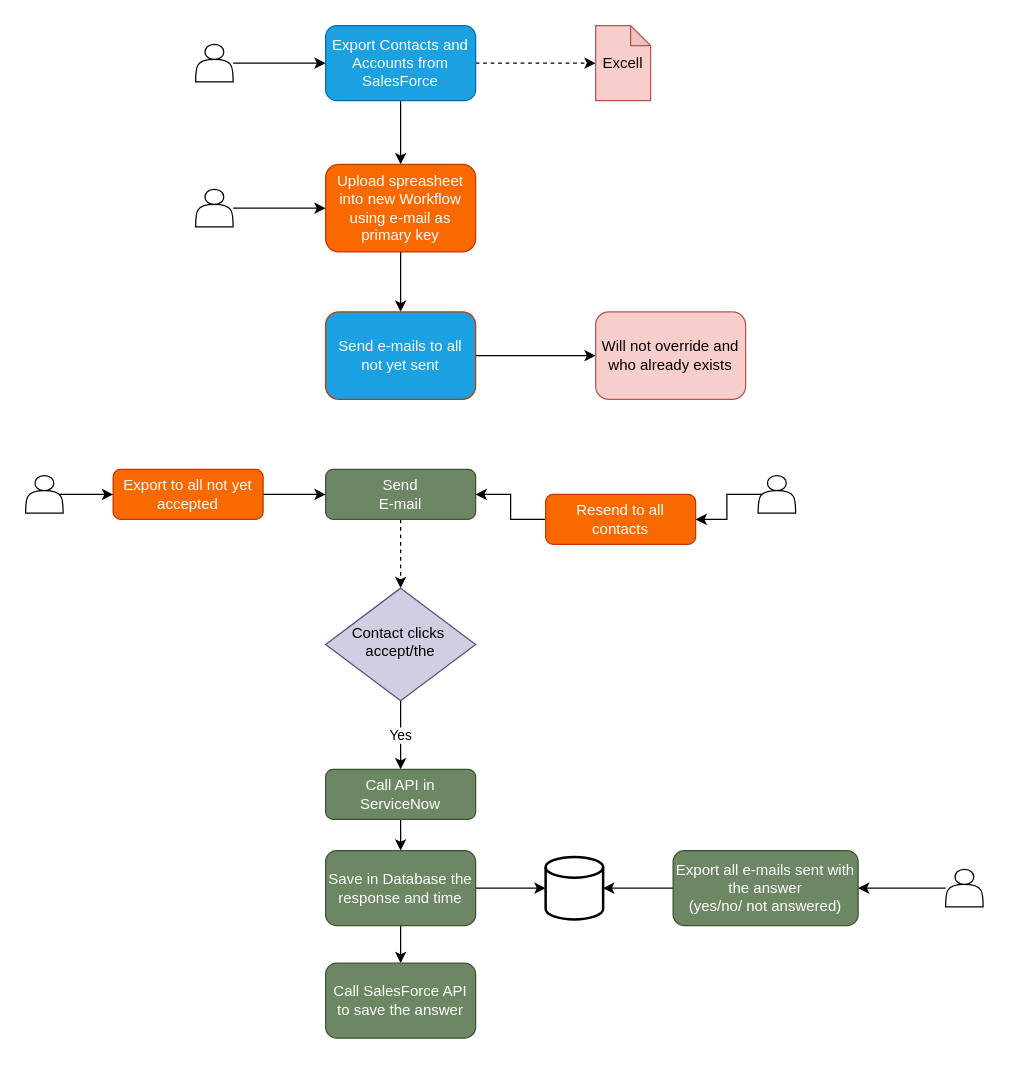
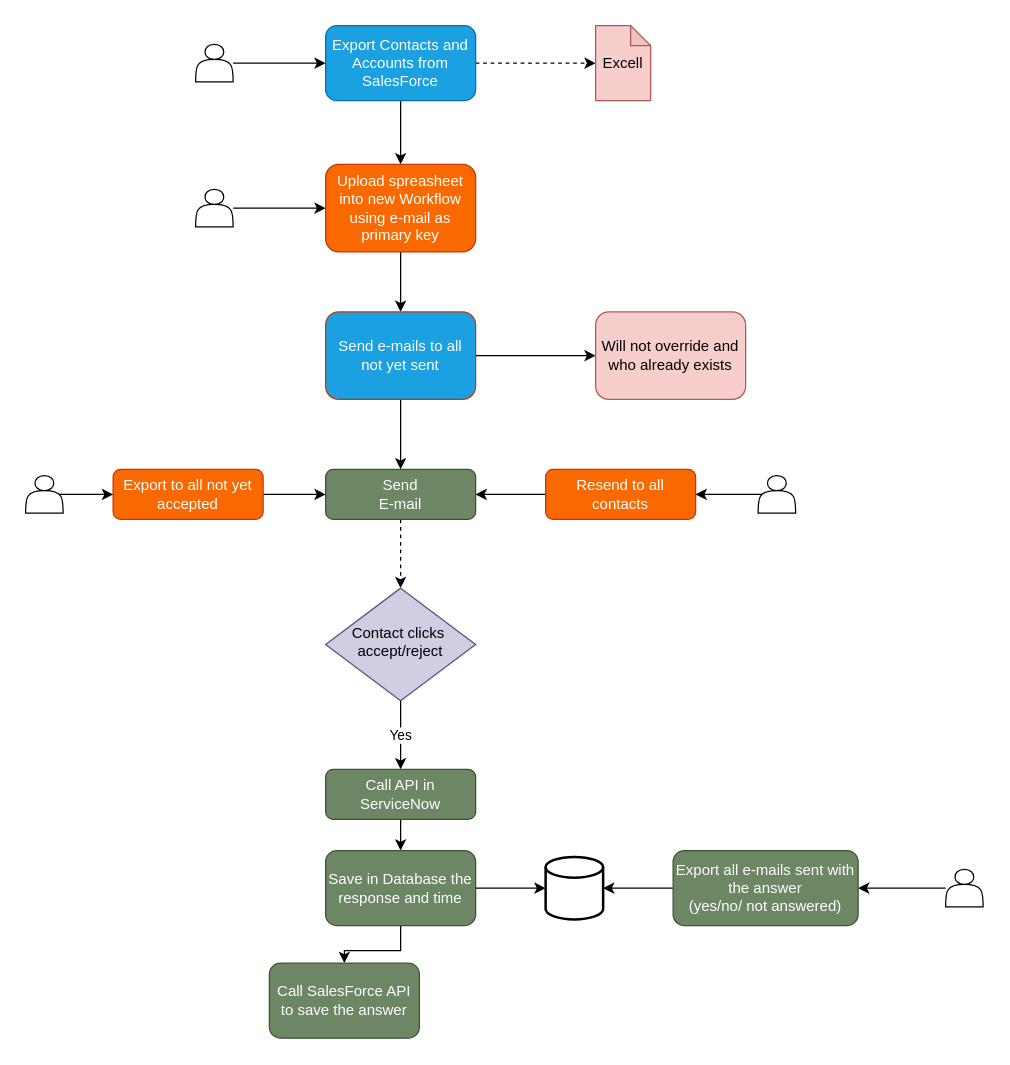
edge "Send e-mails to all not yet sent" -> "Send E-mail": added
node "Resend to all contacts": moved (621, 519) -> (621, 494)
node "Contact clicks accept/the": label "Contact clicks accept/the" -> "Contact clicks accept/reject"
node "Call SalesForce API to save the answer": moved (401, 1001) -> (344, 1001)
